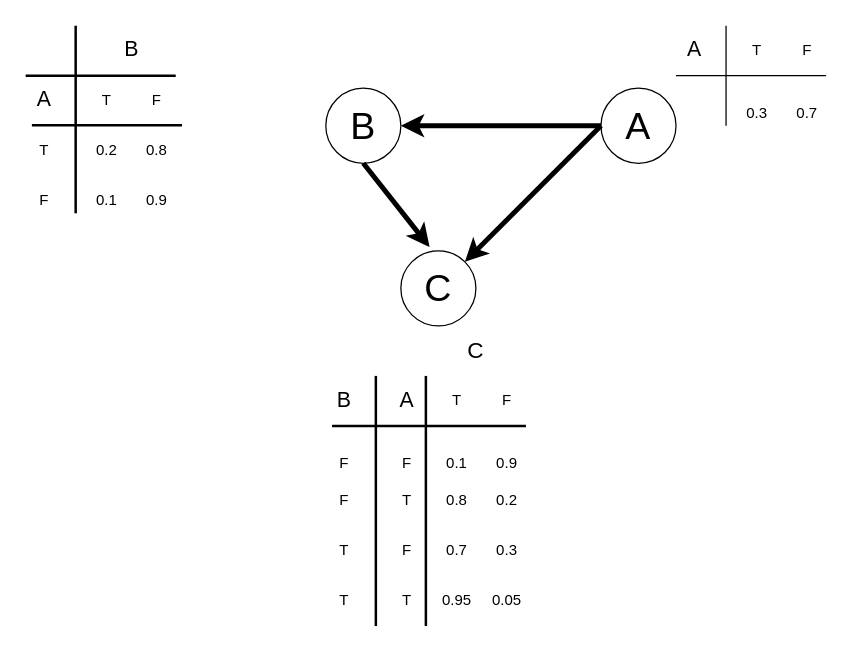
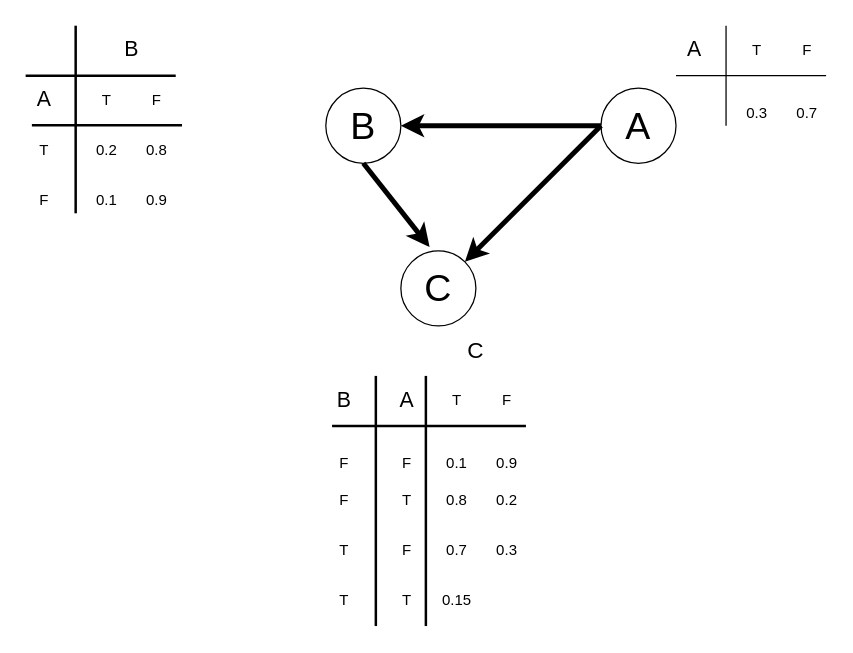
node "0.95": label "0.95" -> "0.15"
node "0.05": removed
